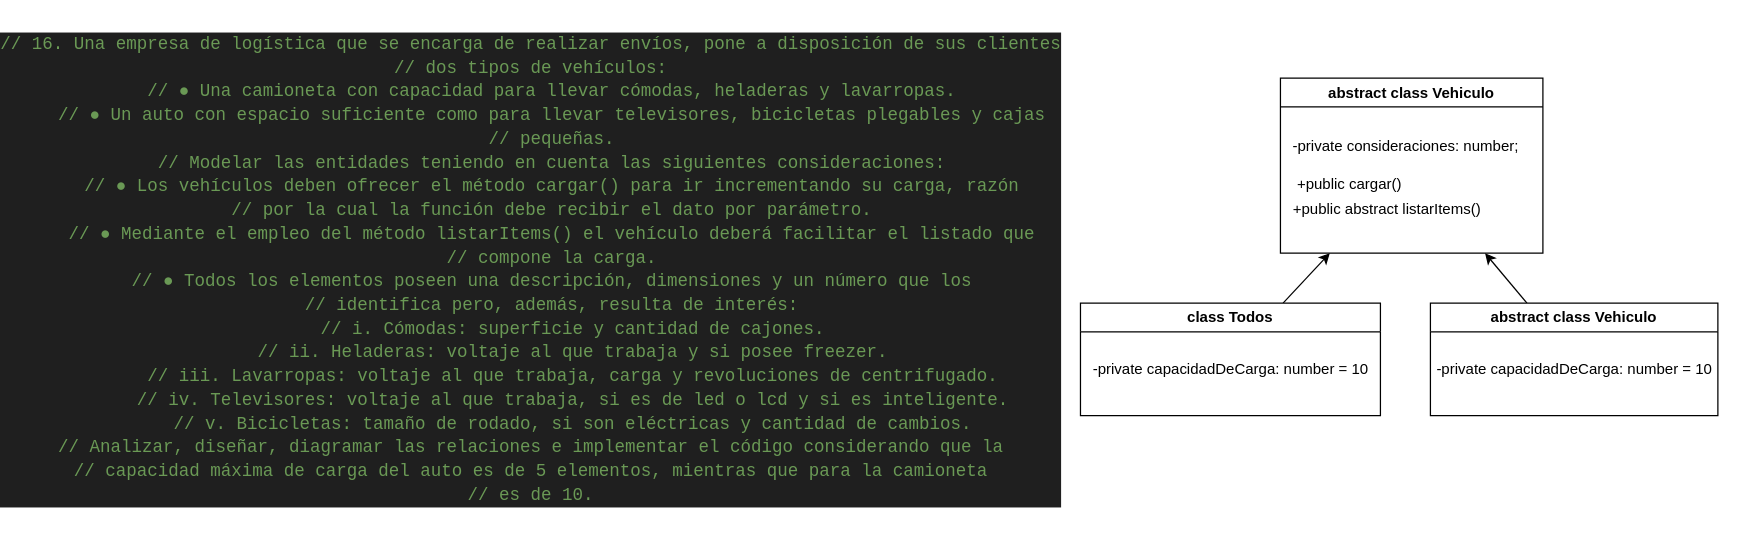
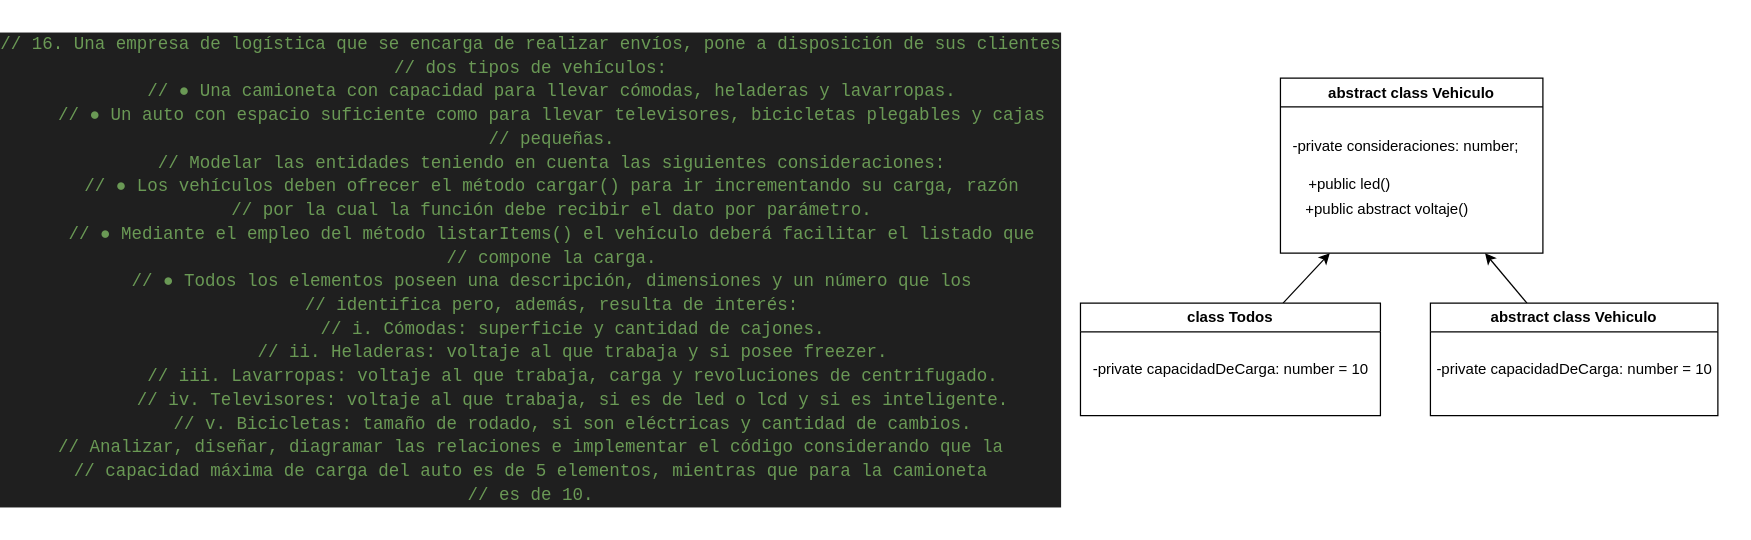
node "+public cargar()": label "+public cargar()" -> "+public led()"
node "+public abstract listarItems()": label "+public abstract listarItems()" -> "+public abstract voltaje()"
